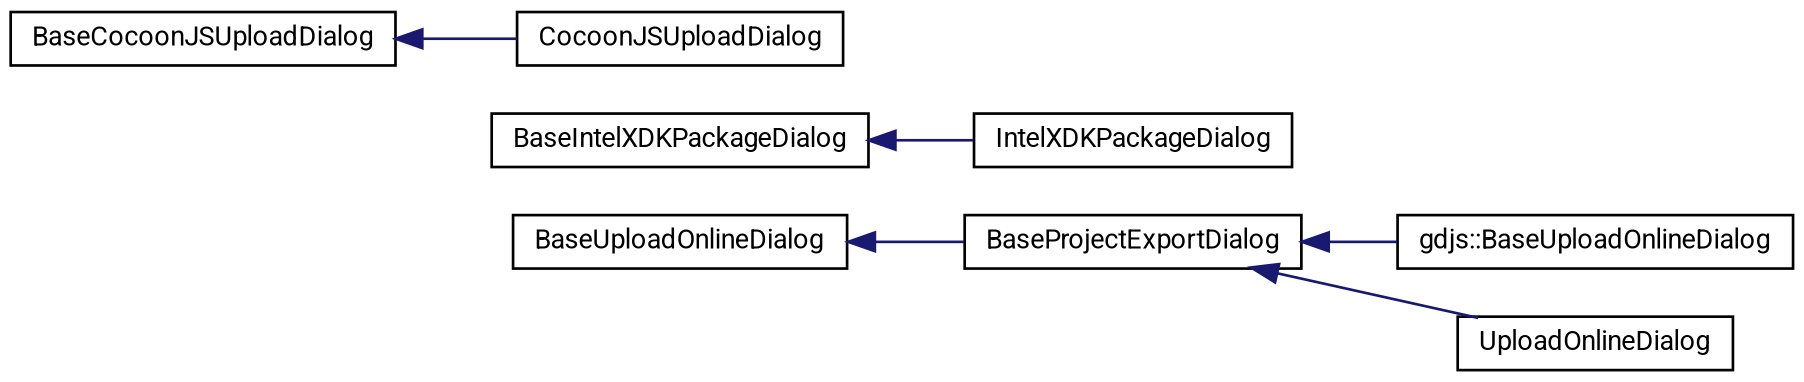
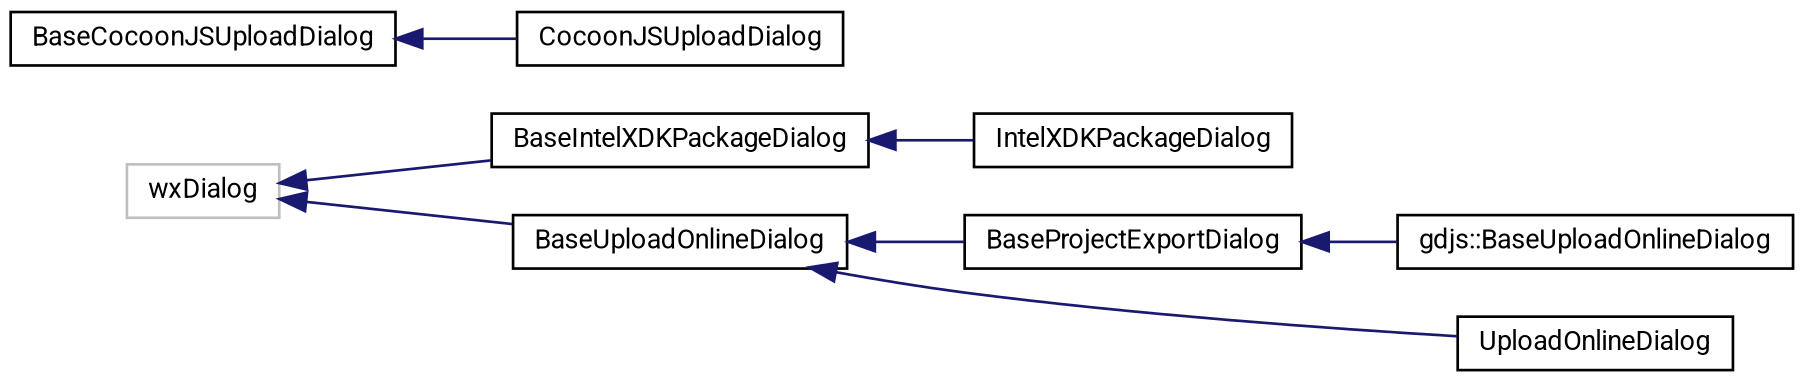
node "wxDialog": added
edge "UploadOnlineDialog" -> "BaseProjectExportDialog": now "UploadOnlineDialog" -> "BaseUploadOnlineDialog"
